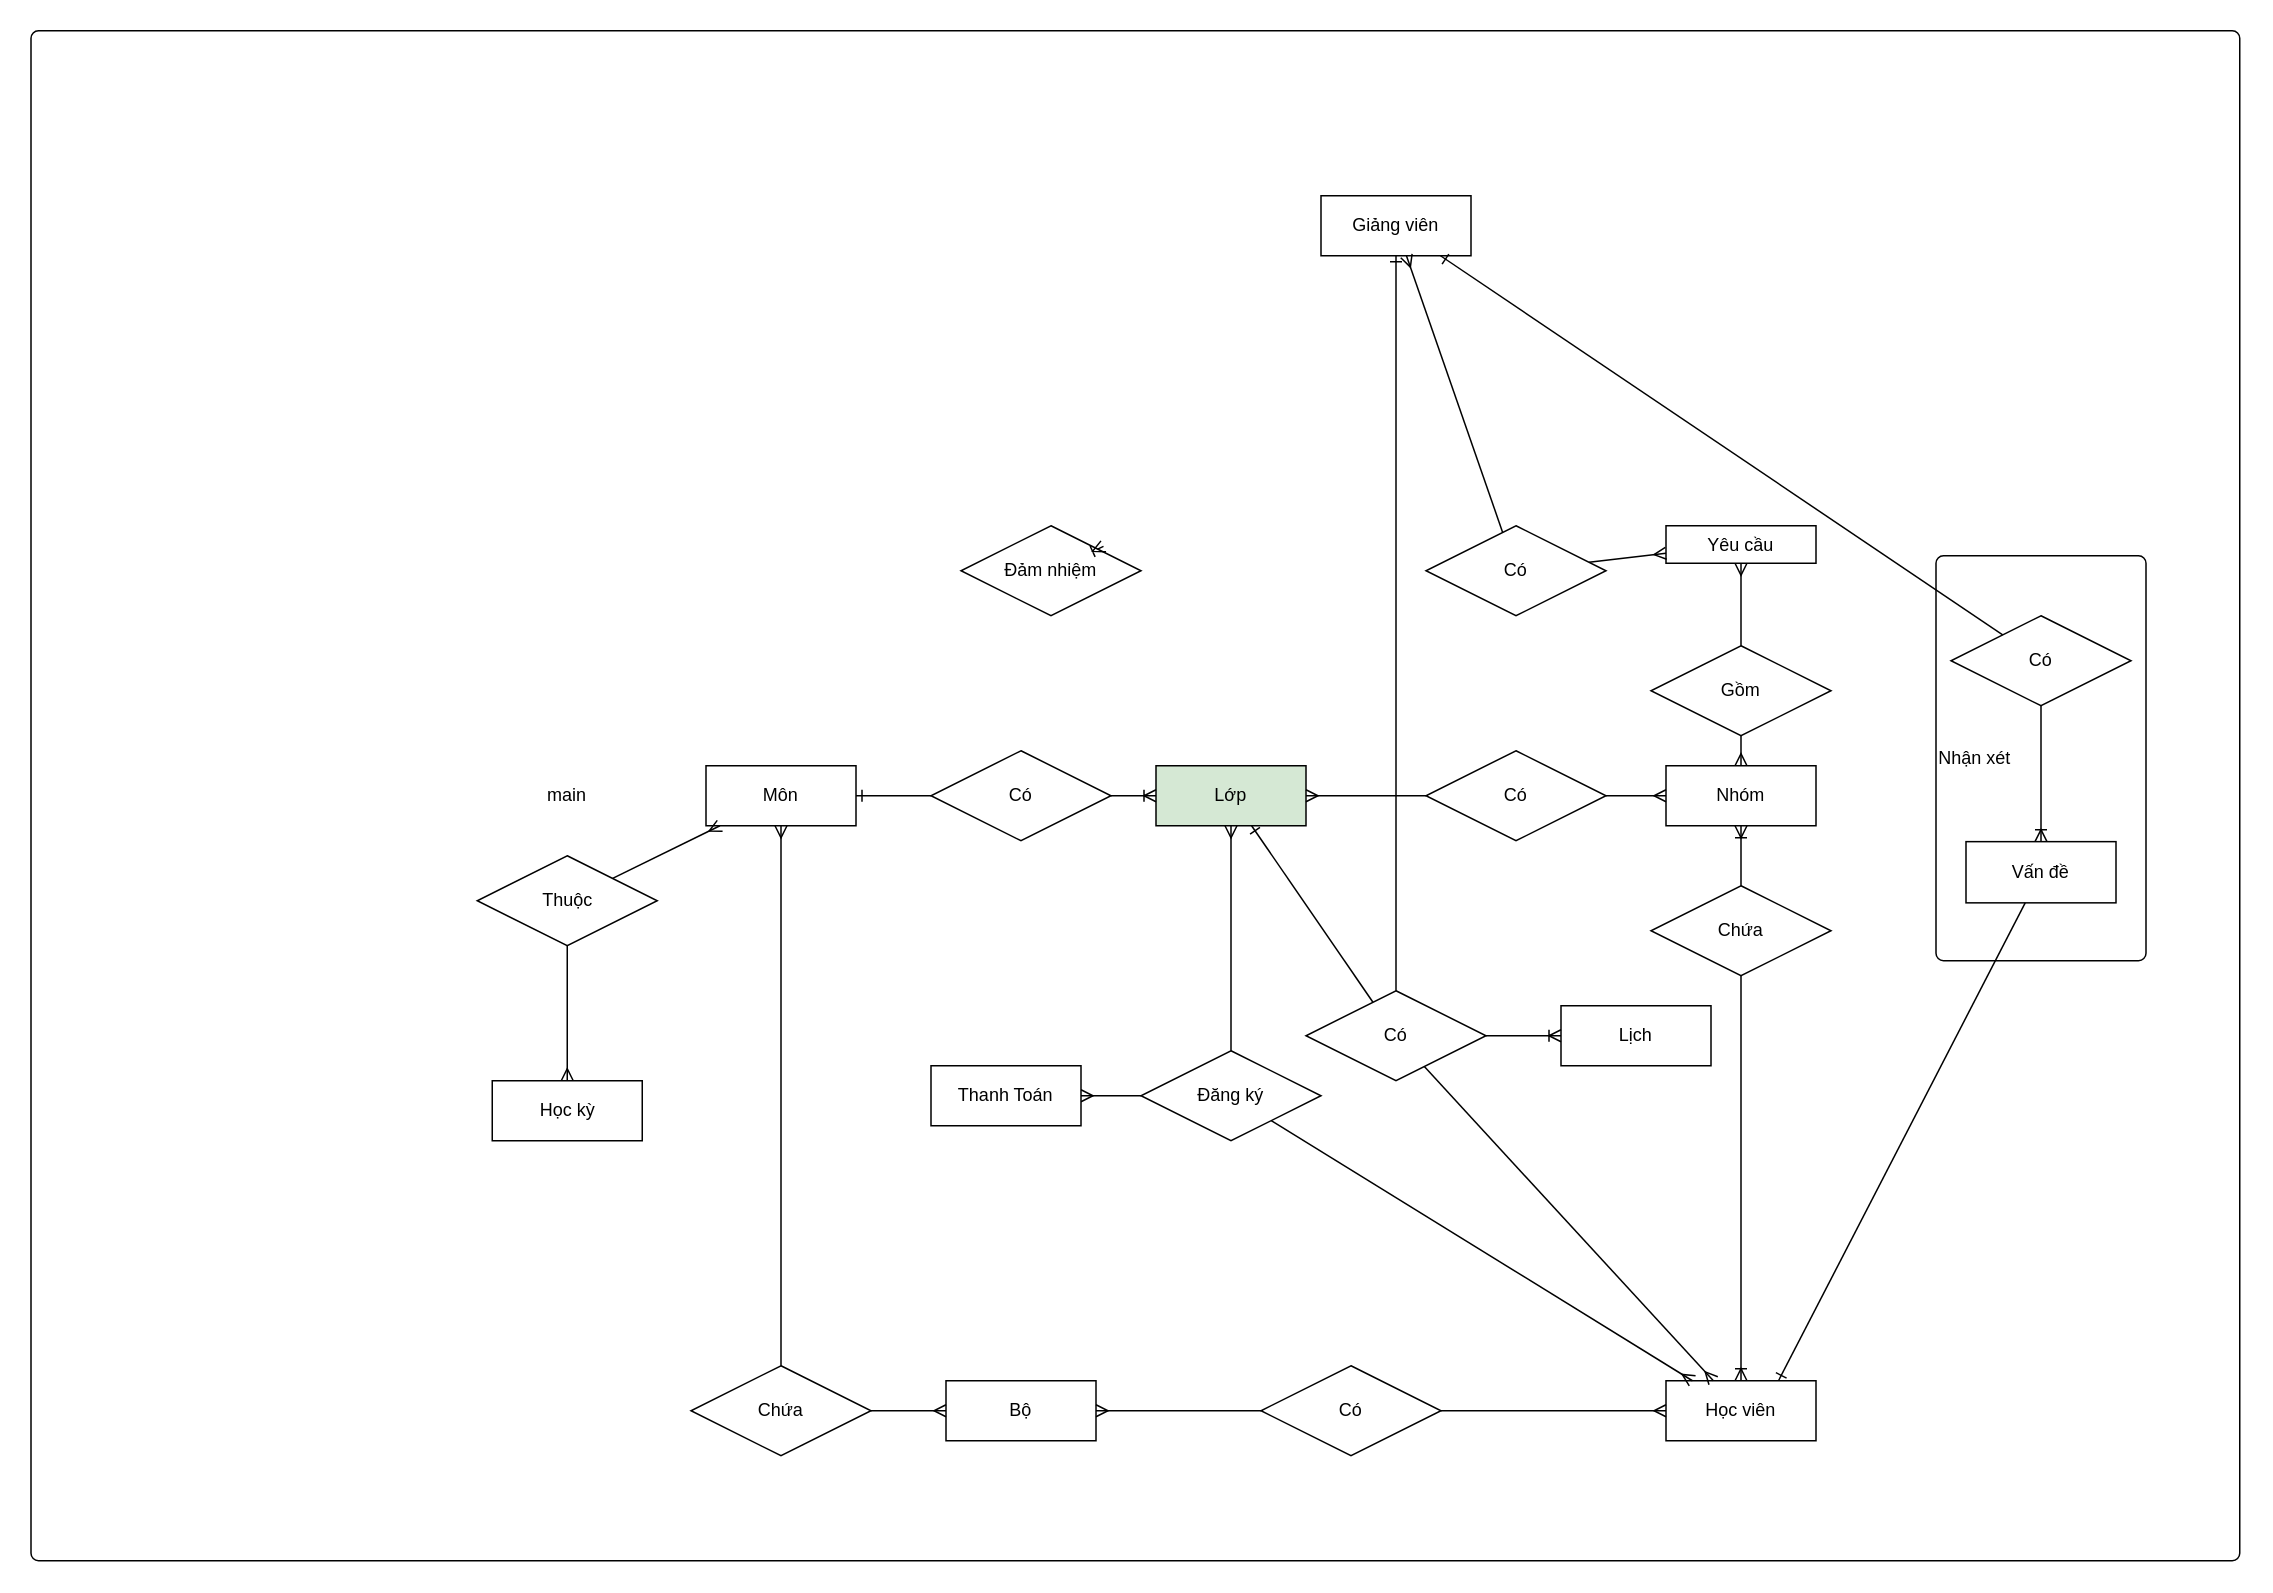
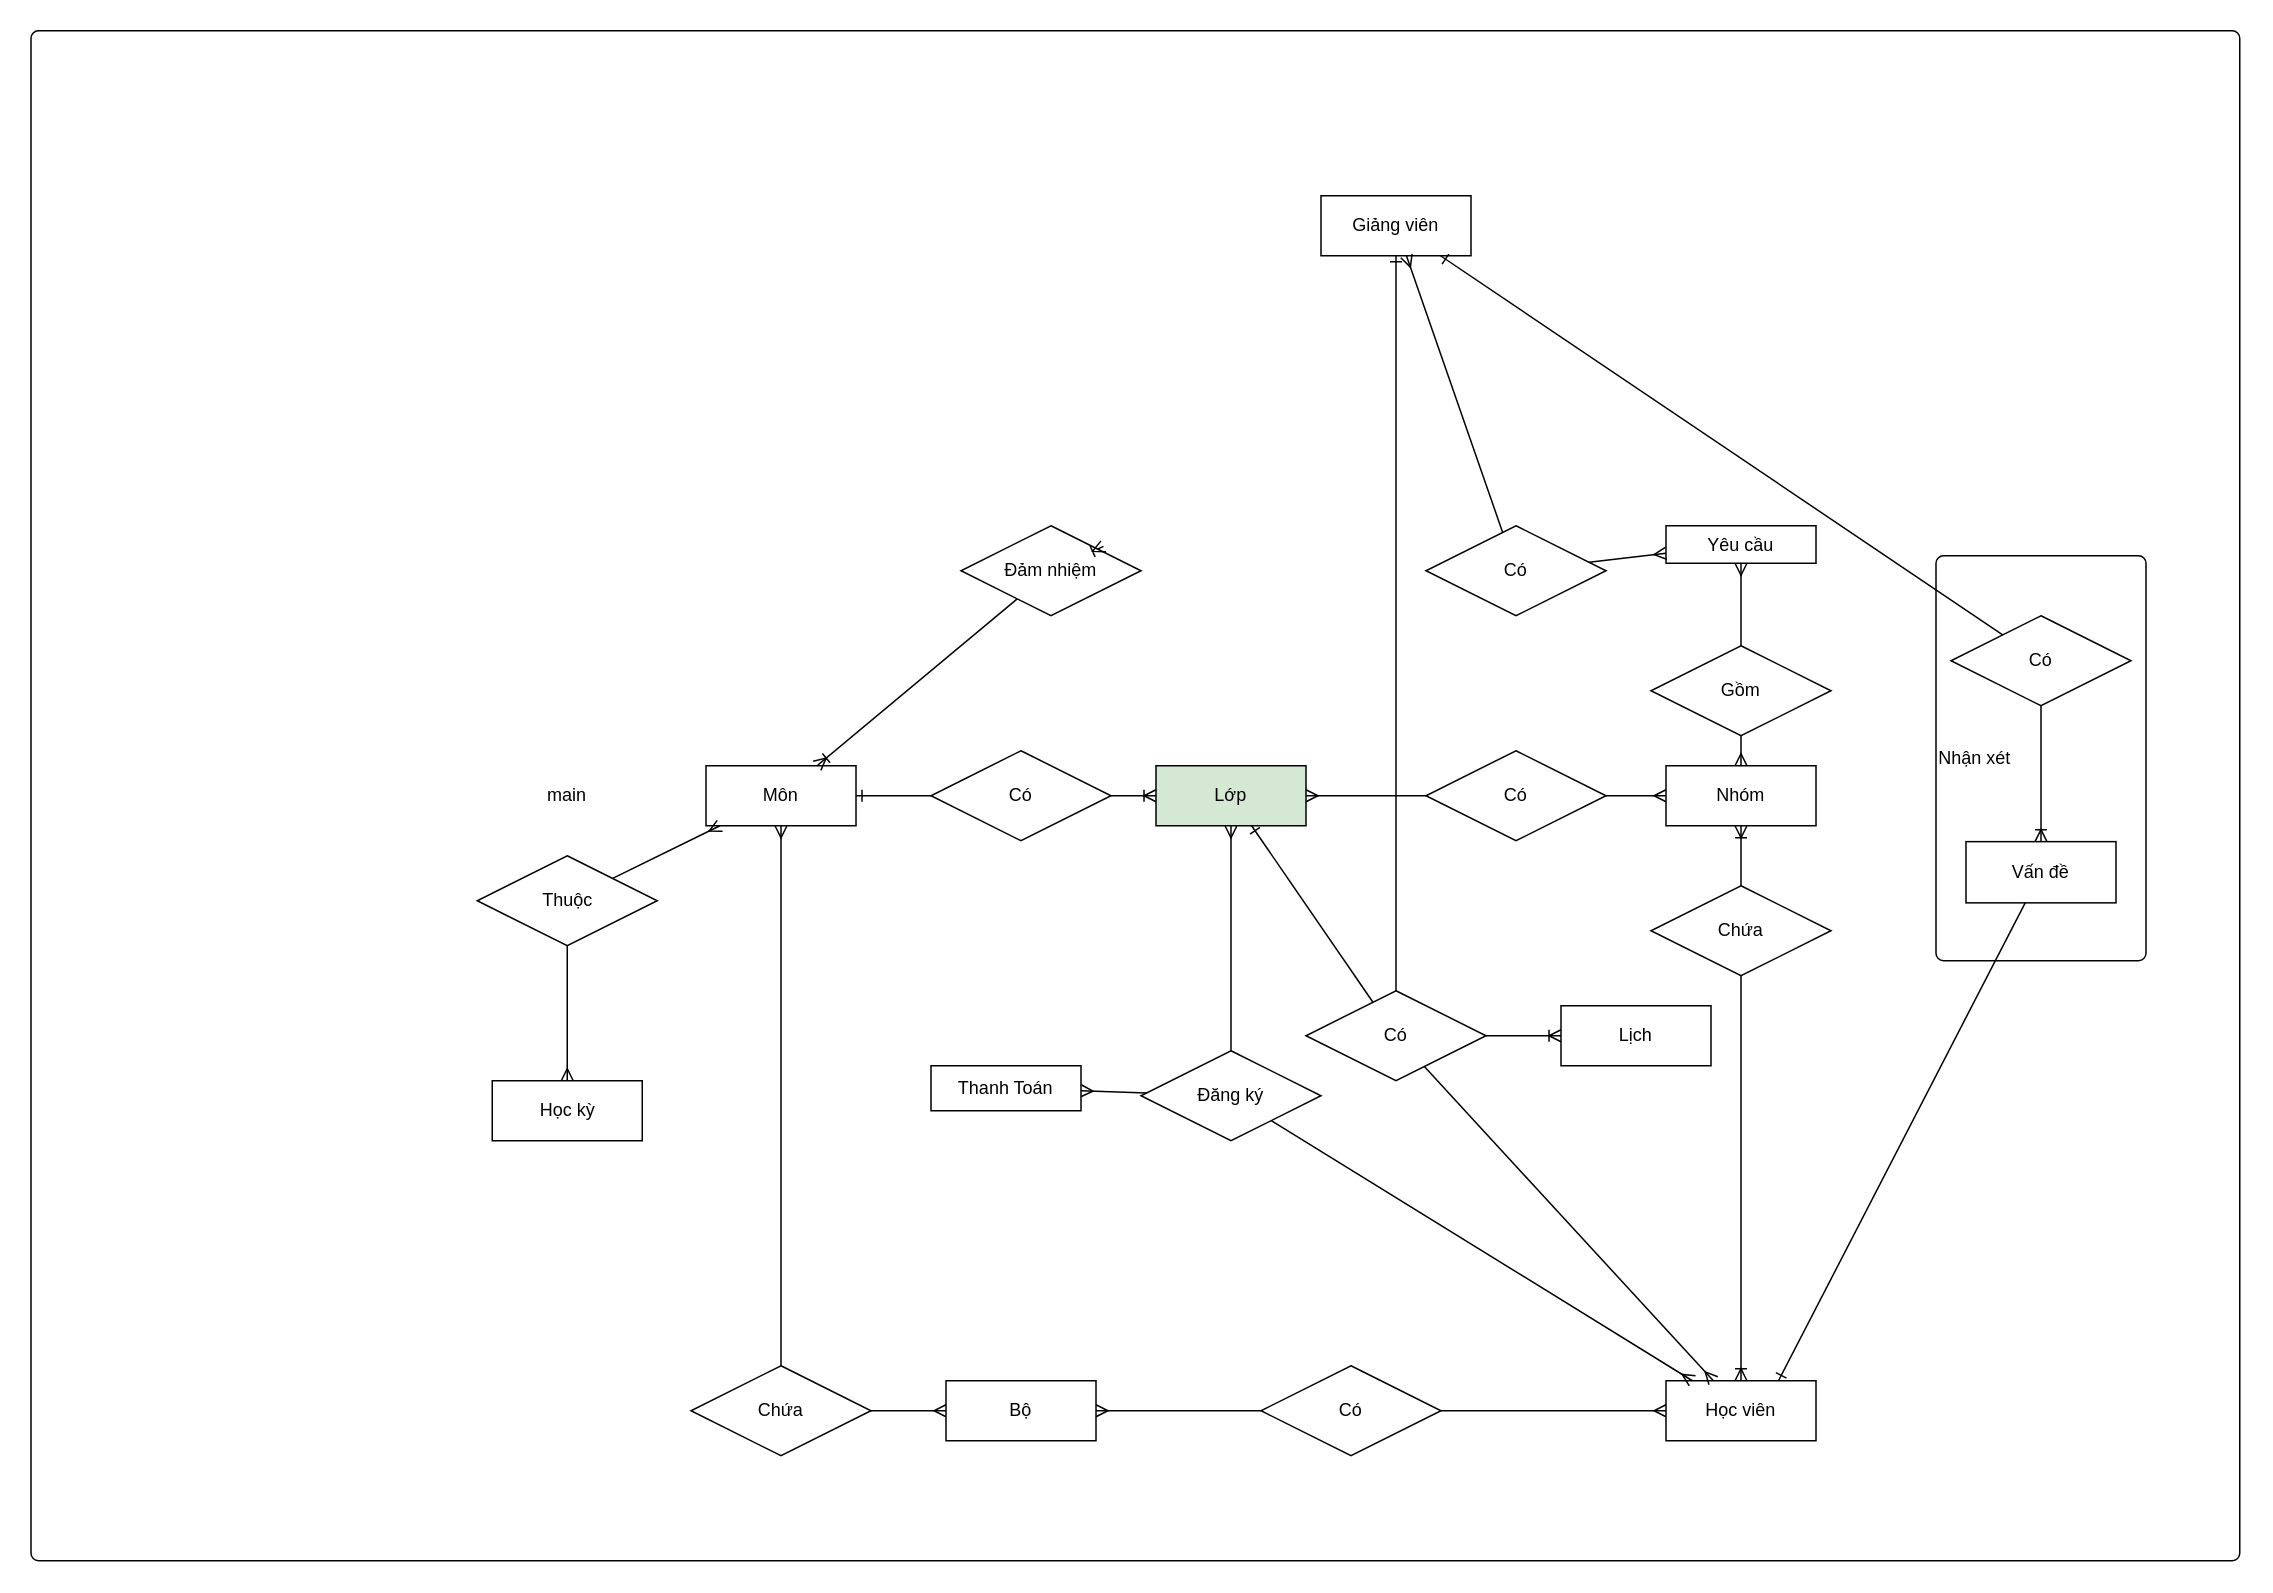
edge "Đảm nhiệm" -> "Môn": added
node "Thanh Toán": size 150x60 -> 150x45
